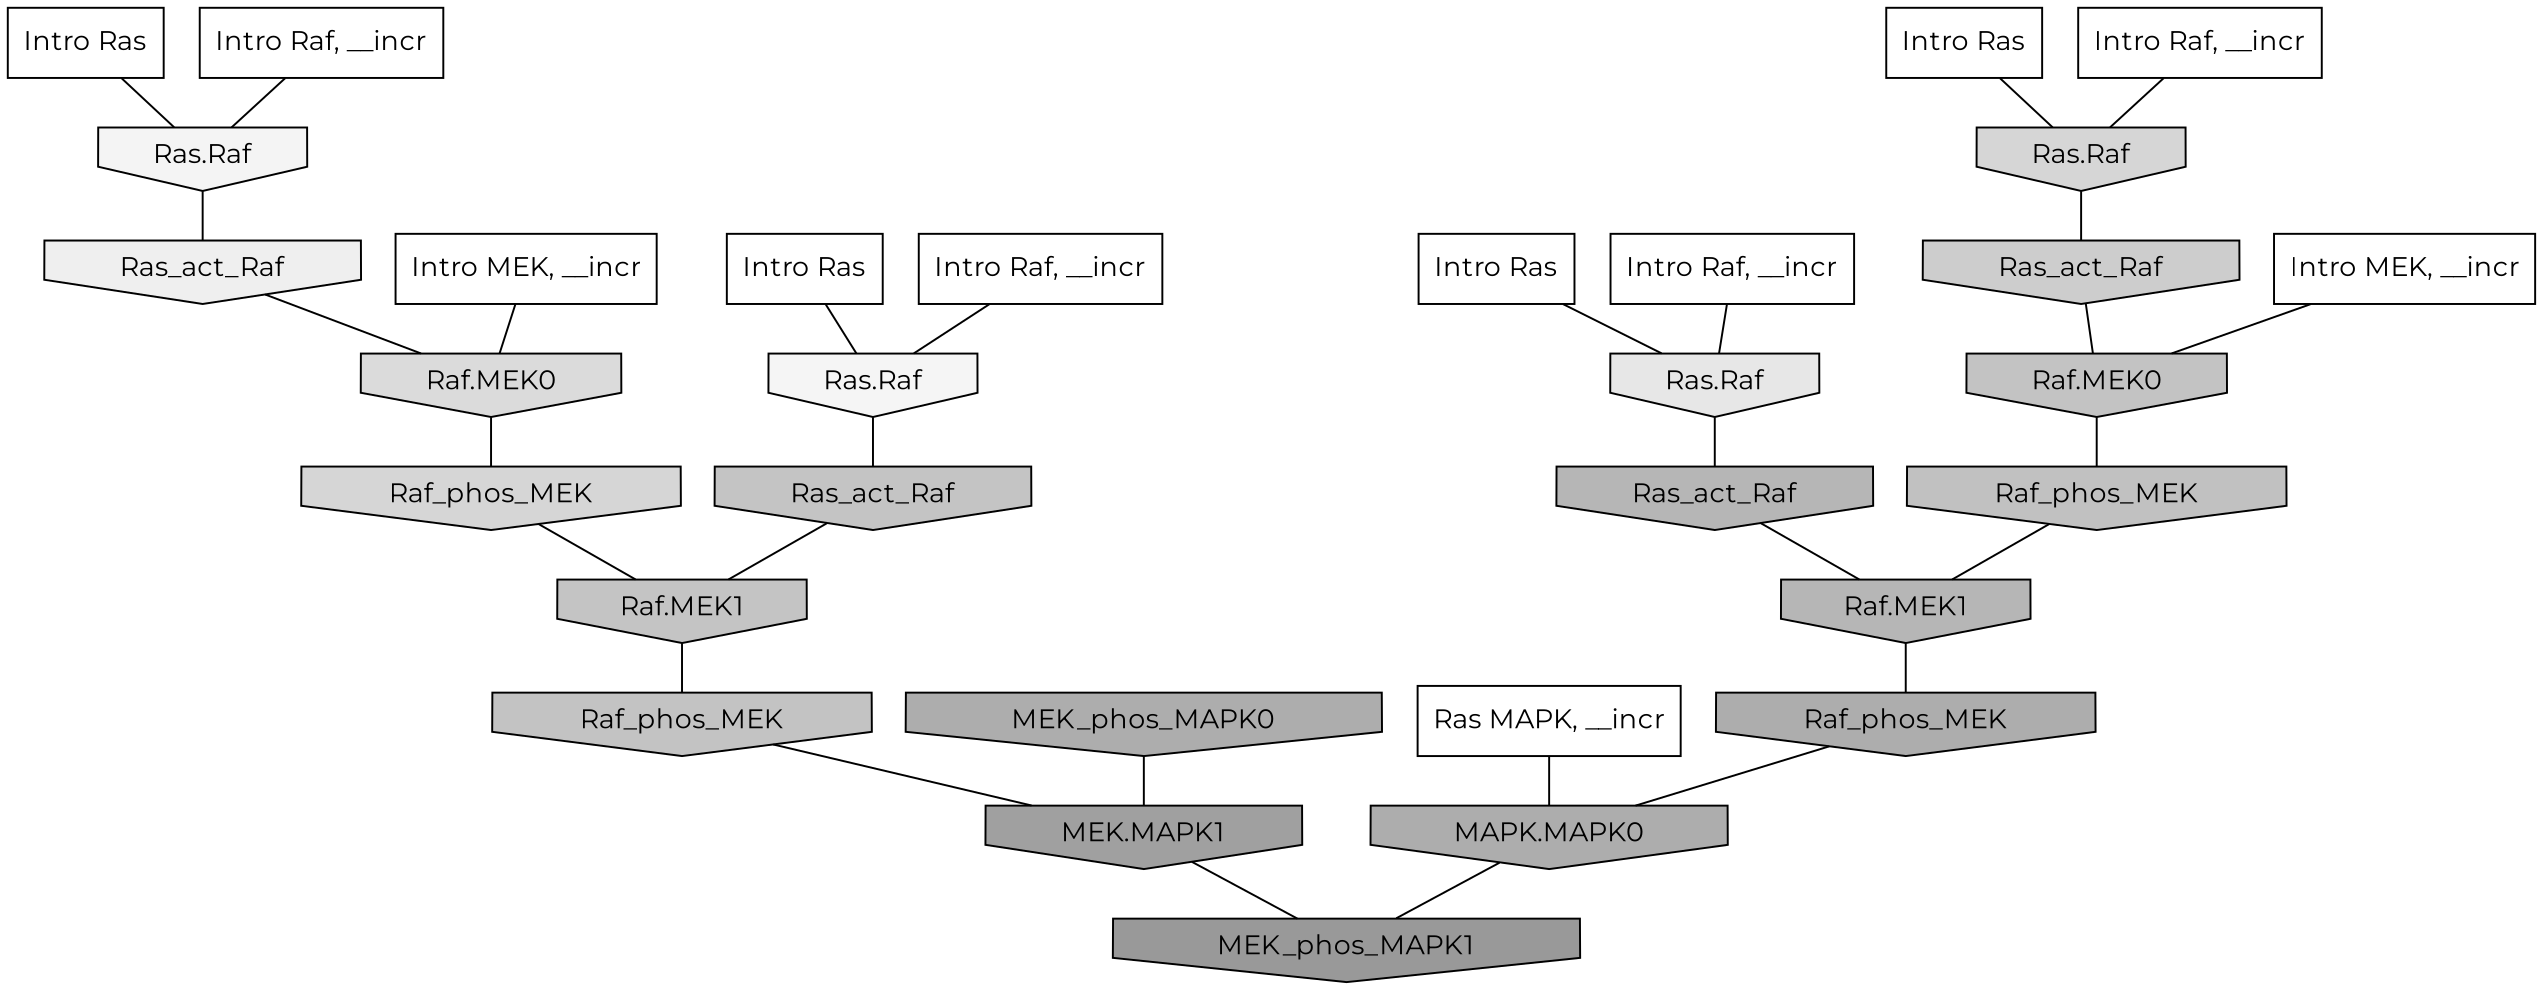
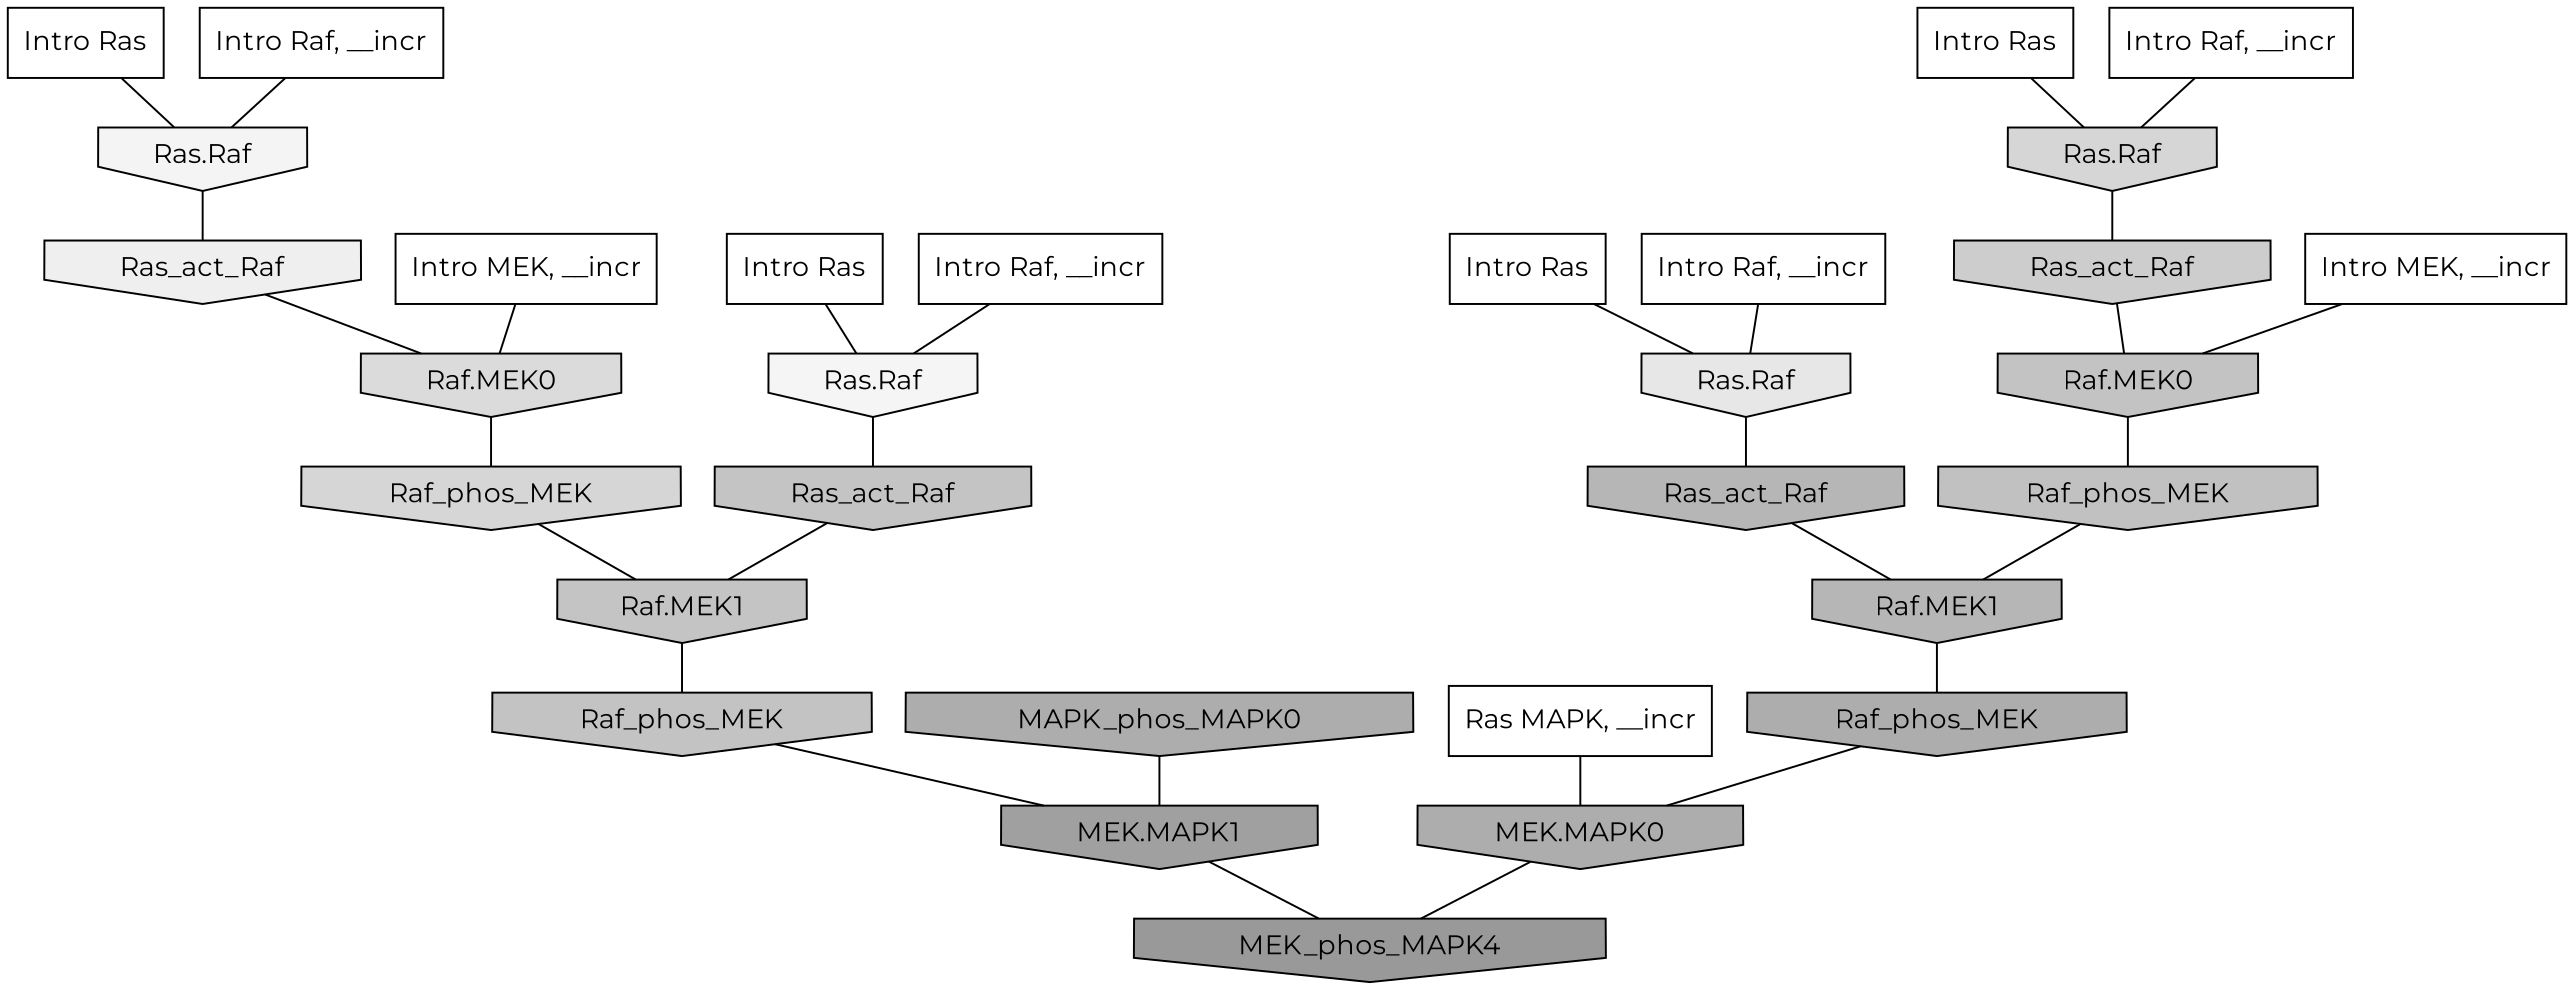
node "MEK_phos_MAPK0": label "MEK_phos_MAPK0" -> "MAPK_phos_MAPK0"
node "MAPK.MAPK0": label "MAPK.MAPK0" -> "MEK.MAPK0"
node "MEK_phos_MAPK1": label "MEK_phos_MAPK1" -> "MEK_phos_MAPK4"
